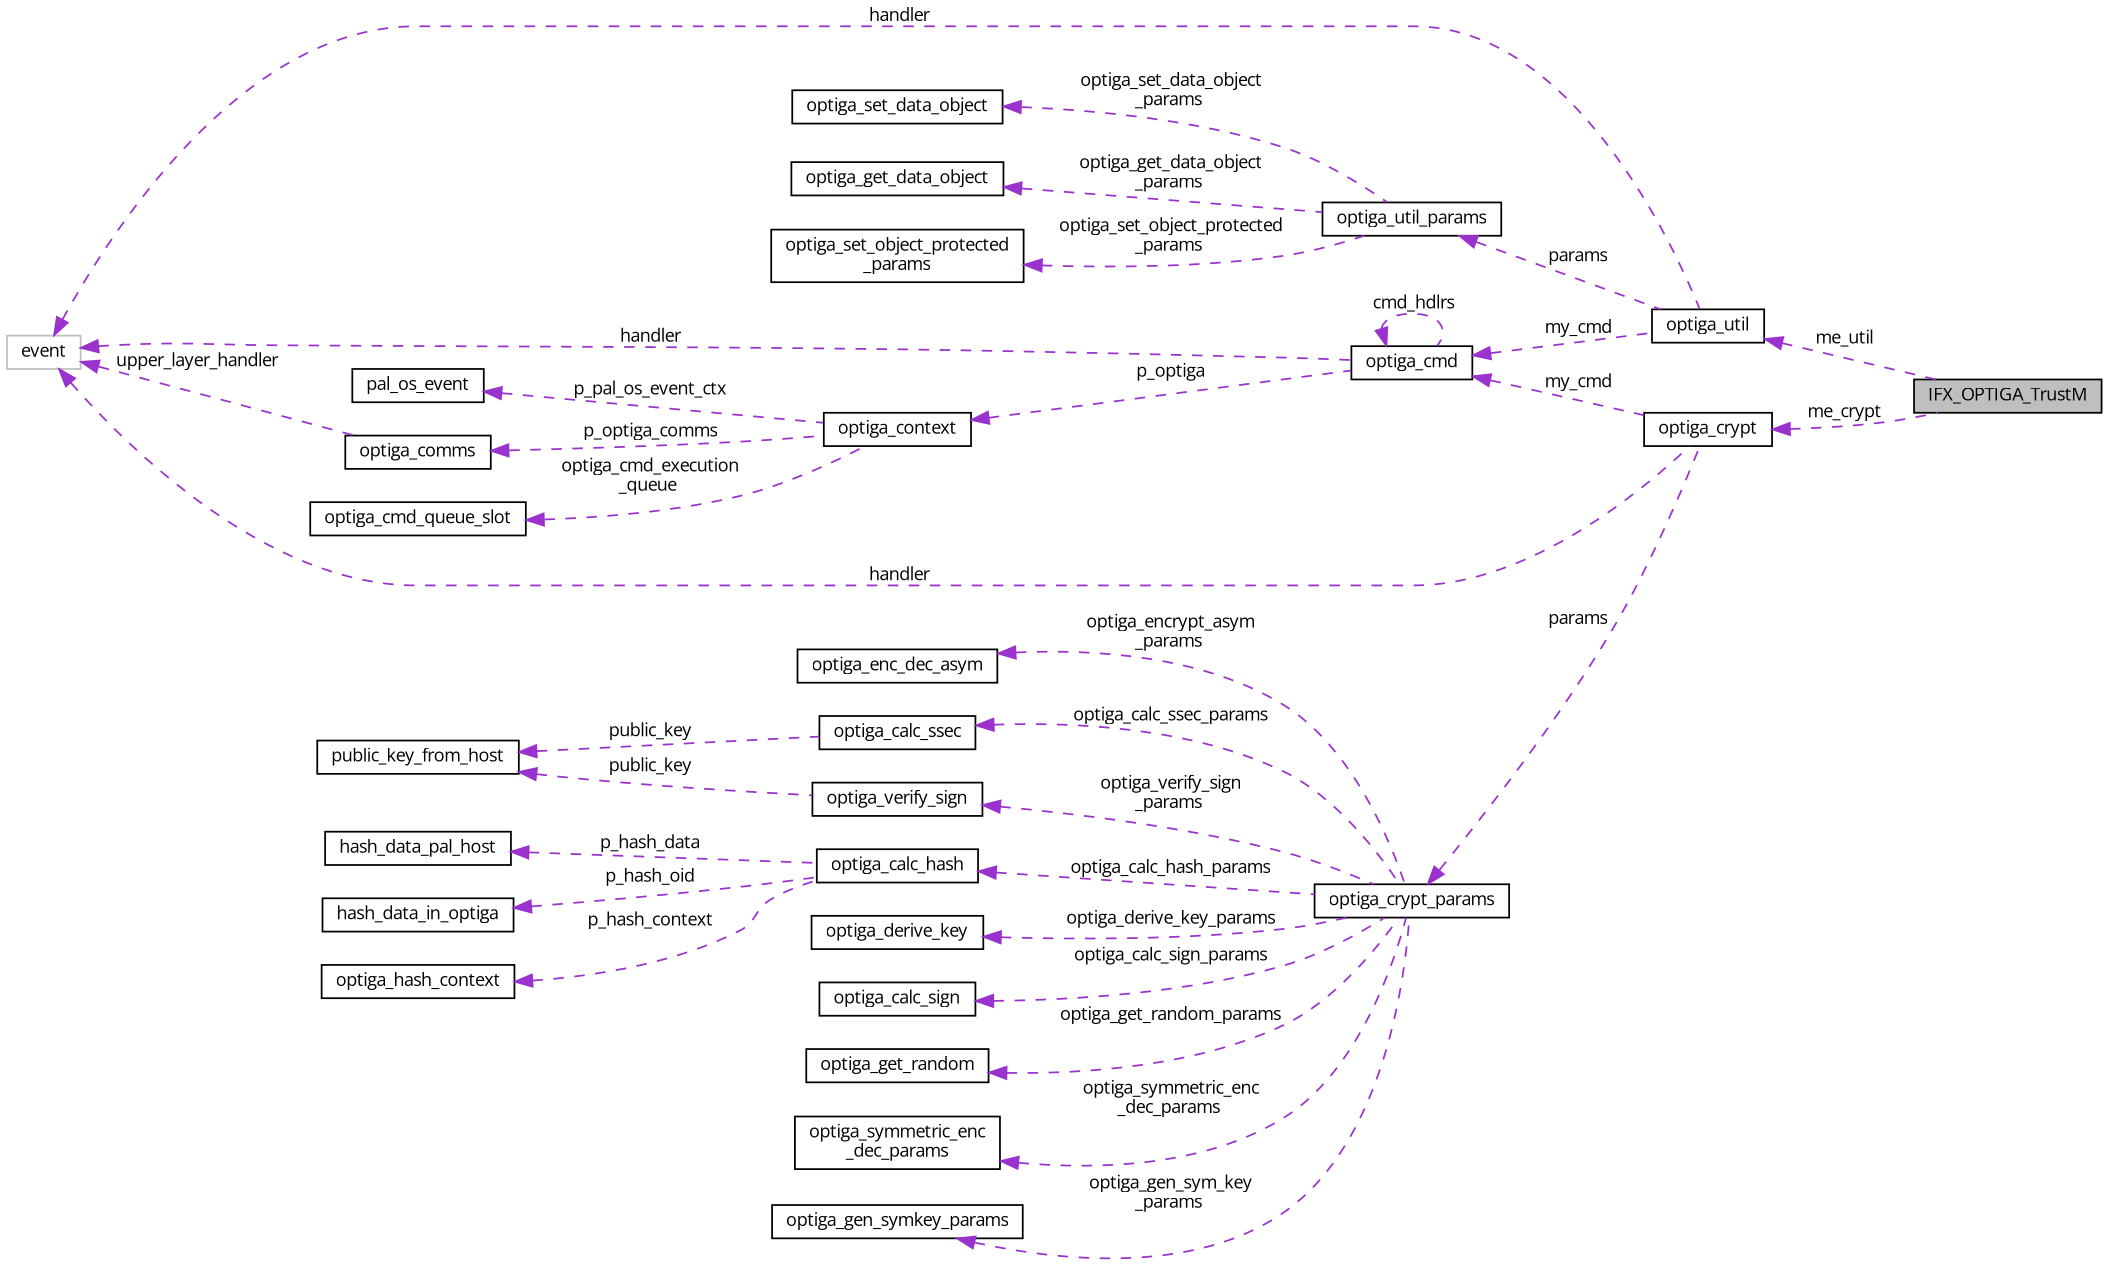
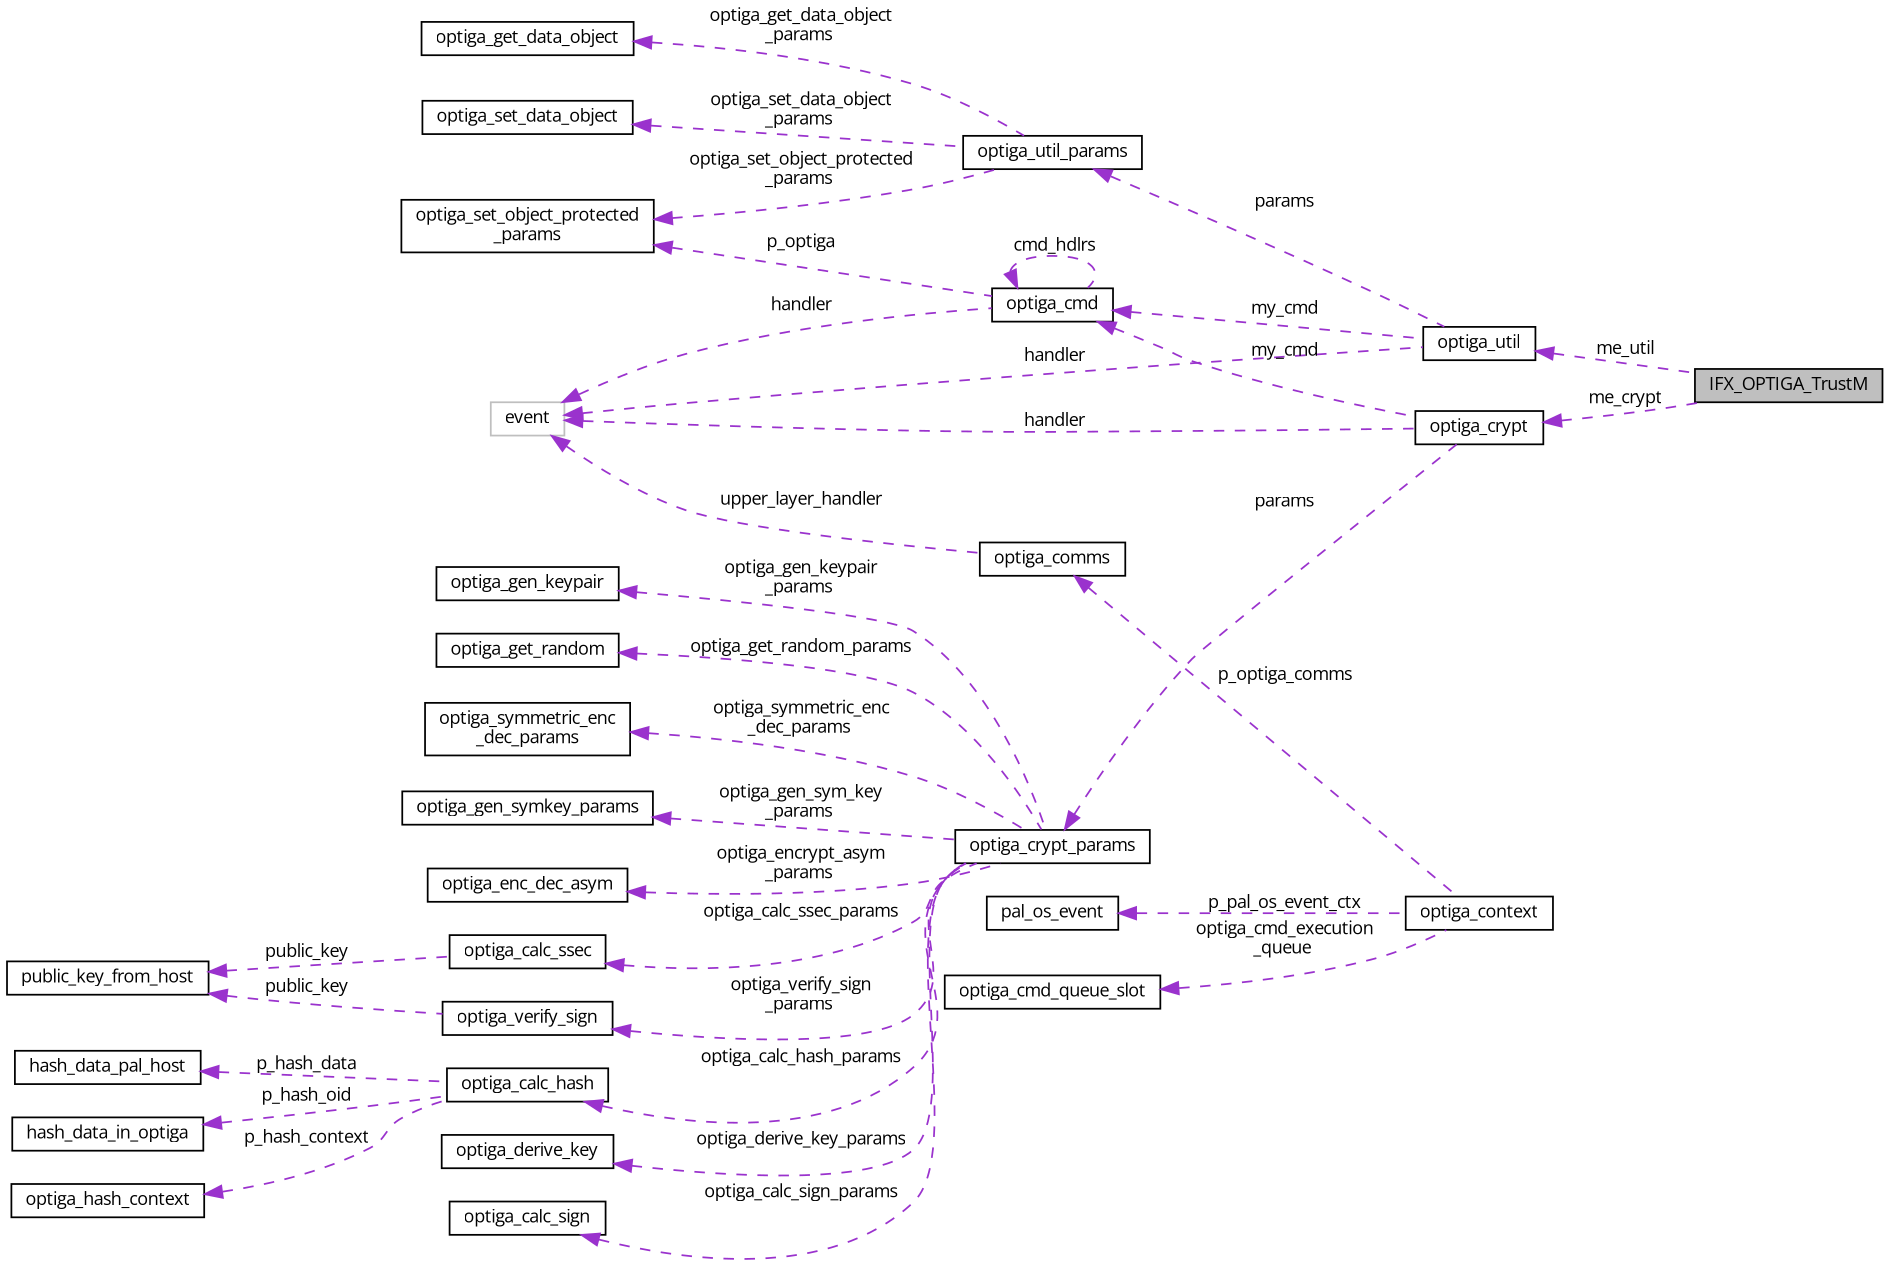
edge "optiga_cmd" -> "optiga_context": now "optiga_cmd" -> "optiga_set_object_protected _params"
node "optiga_gen_keypair": added
